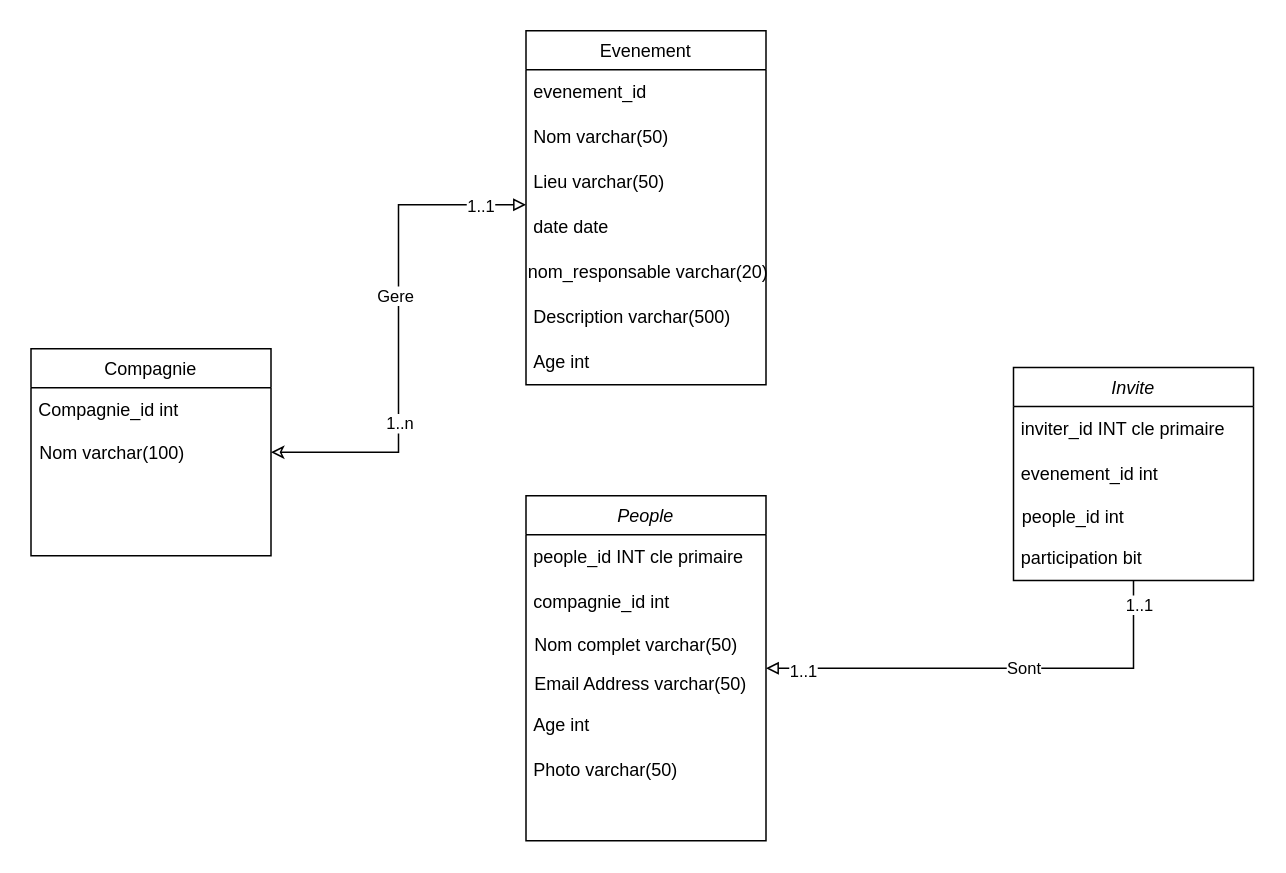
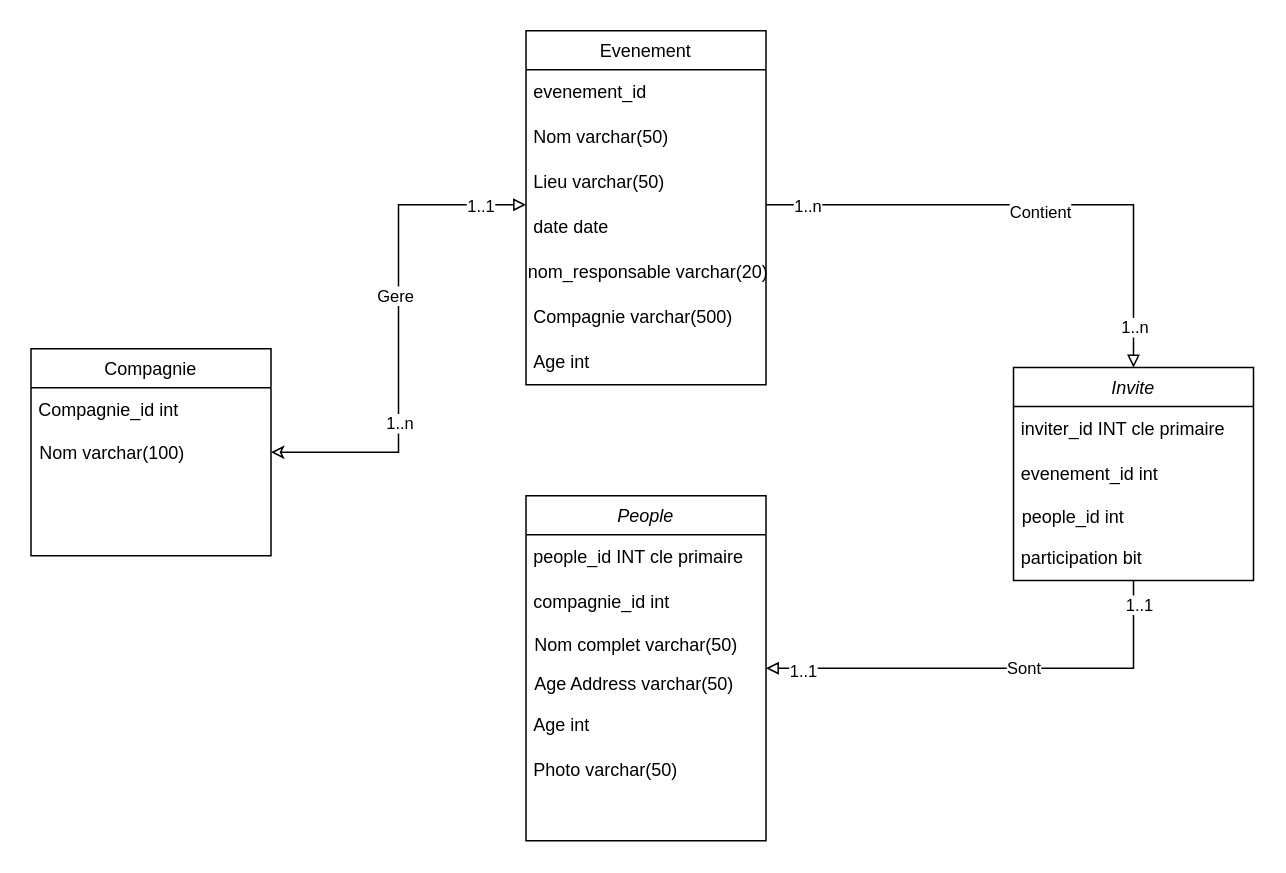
edge "date date" -> "Invite": added, labels "1..n", "Contient", "1..n"
node "Description varchar(500)": label "Description varchar(500)" -> "Compagnie varchar(500)"
node "Email Address varchar(50)": label "Email Address varchar(50)" -> "Age Address varchar(50)"
